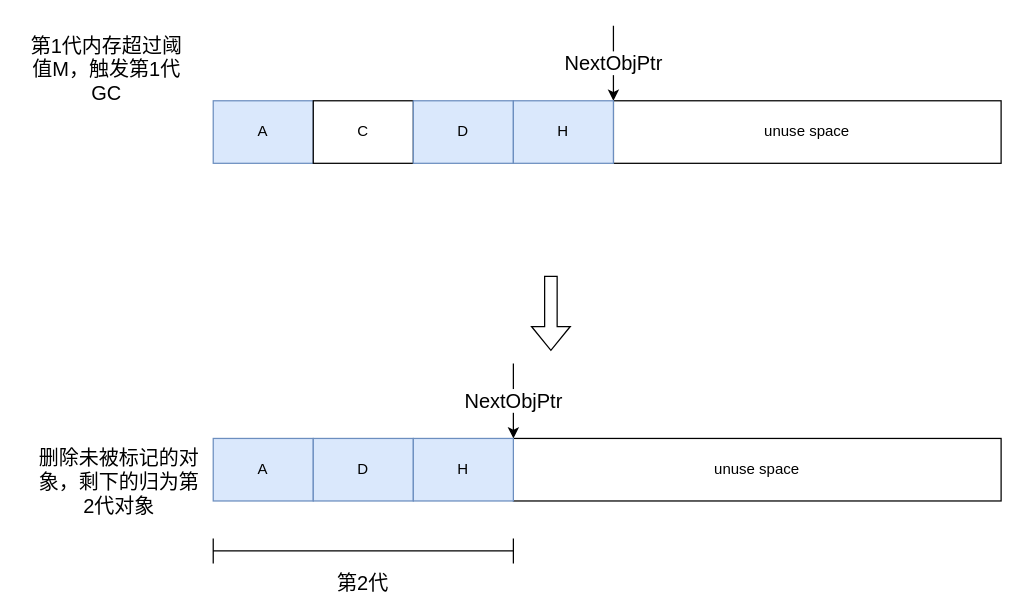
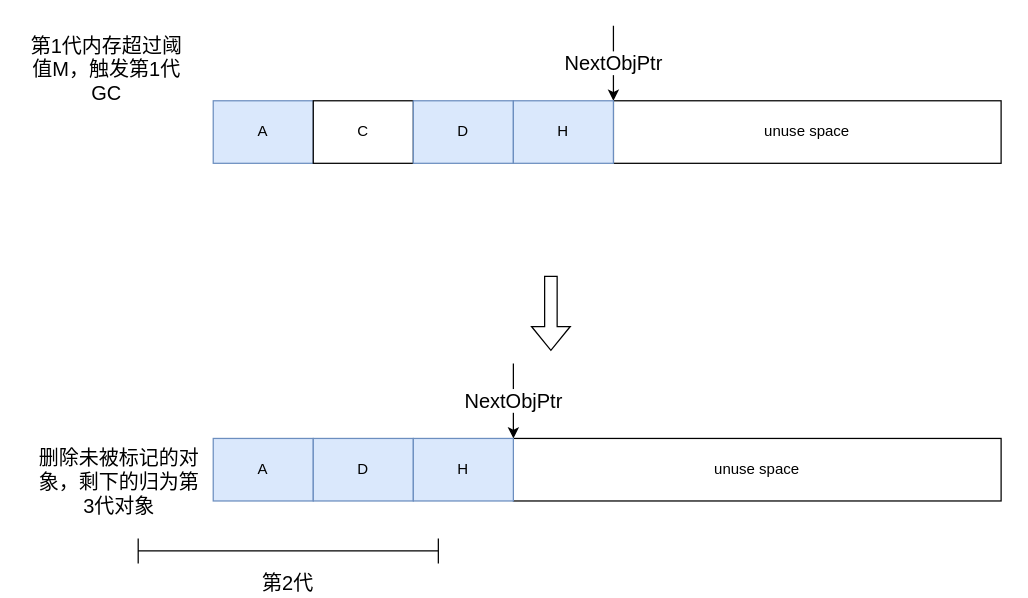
node "删除未被标记的对象，剩下的归为第2代对象": label "删除未被标记的对象，剩下的归为第2代对象" -> "删除未被标记的对象，剩下的归为第3代对象"
node "第2代": moved (363, 551) -> (288, 551)
